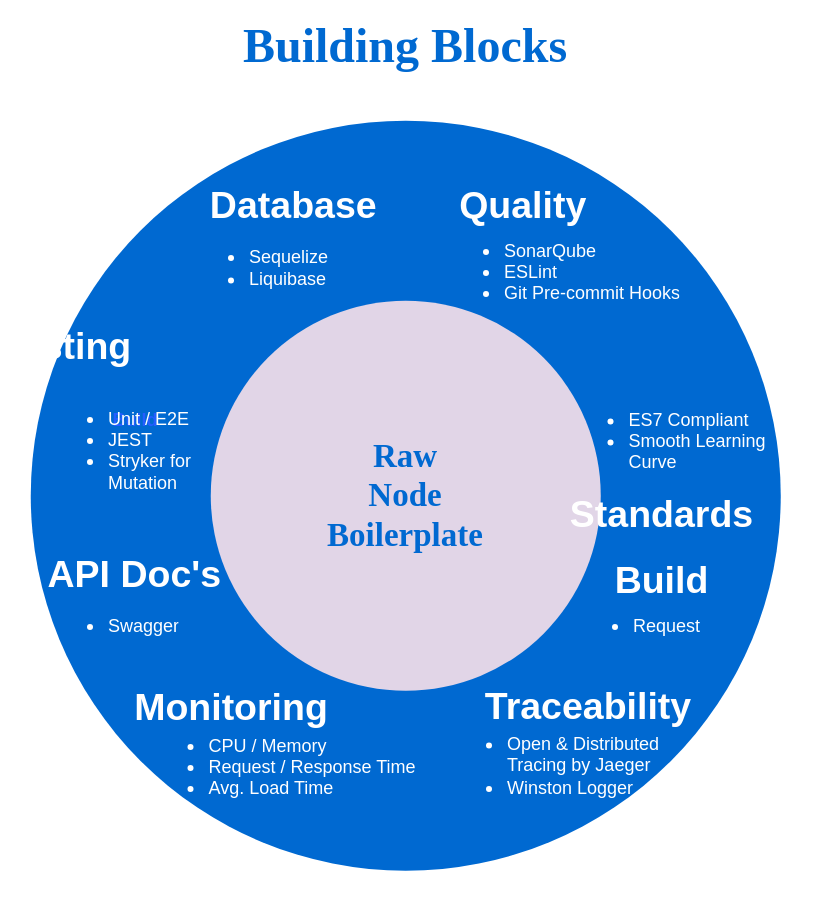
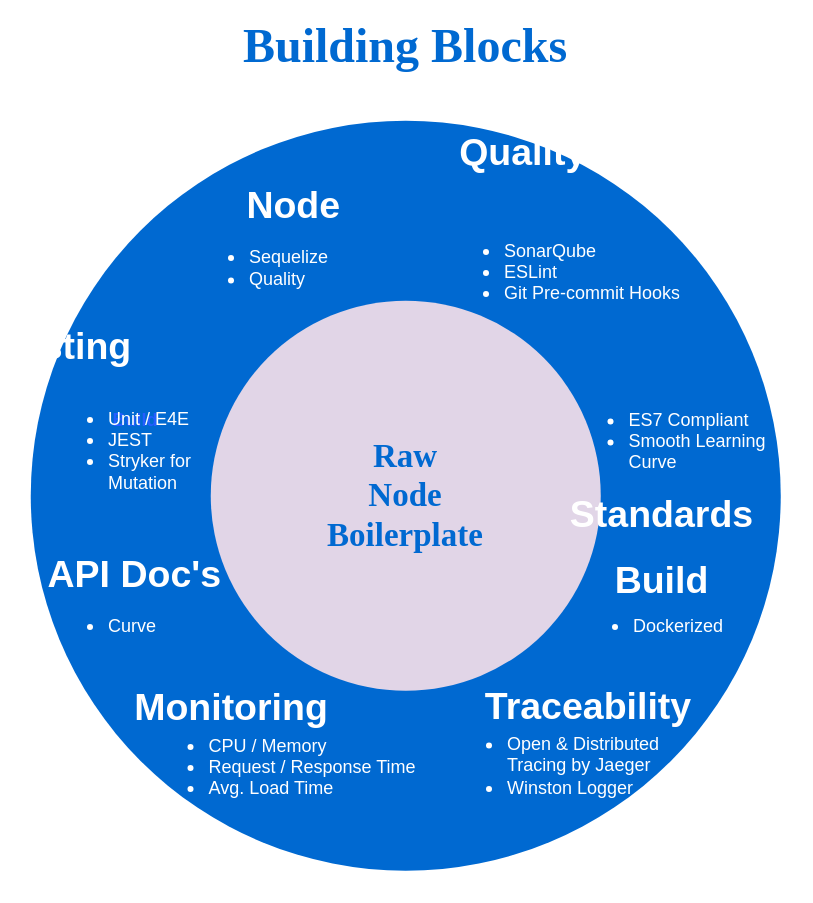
node "Database": label "Database" -> "Node"
node "Quality": moved (524, 203) -> (524, 151)
node "Sequelize Liquibase": label "Sequelize Liquibase" -> "Sequelize Quality"
node "Unit / E2E JEST Stryker for Mutation": label "Unit / E2E JEST Stryker for Mutation" -> "Unit / E4E JEST Stryker for Mutation"
node "Swagger": label "Swagger" -> "Curve"
node "Request": label "Request" -> "Dockerized"
